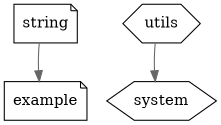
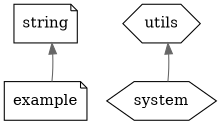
edge "string" -> "example": reversed
edge "utils" -> "system": reversed
